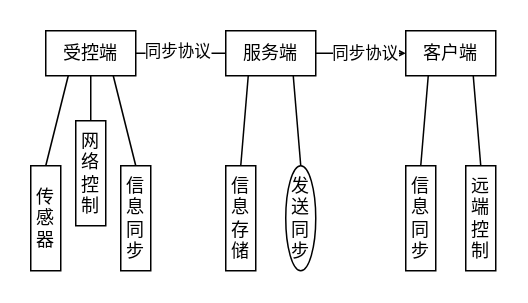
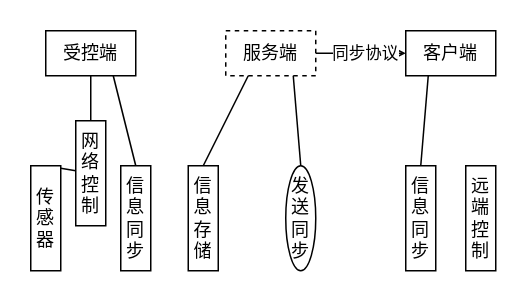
edge "受控端" -- "服务端": removed, label "同步协议"
node "服务端": style solid -> dashed
edge "受控端" -- "传感器": now "网络控制" -- "传感器"
edge "客户端" -- "远端控制": removed
node "信息存储": moved (241, 218) -> (203, 218)
